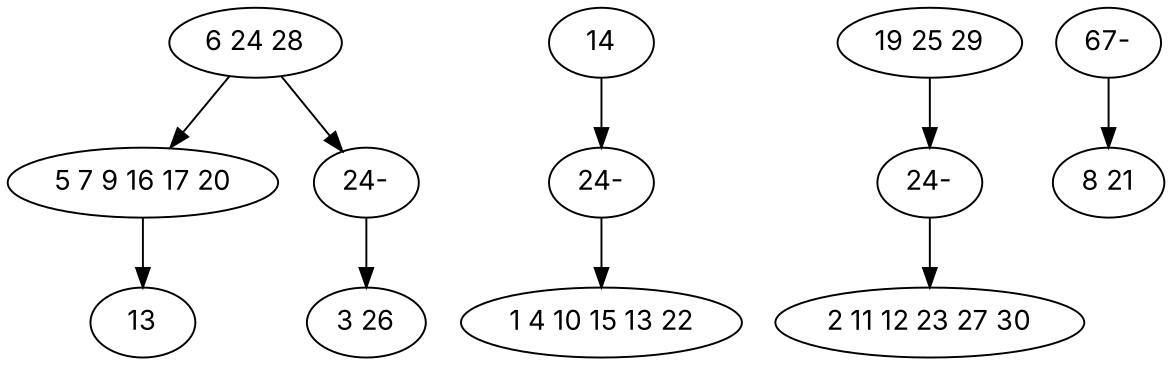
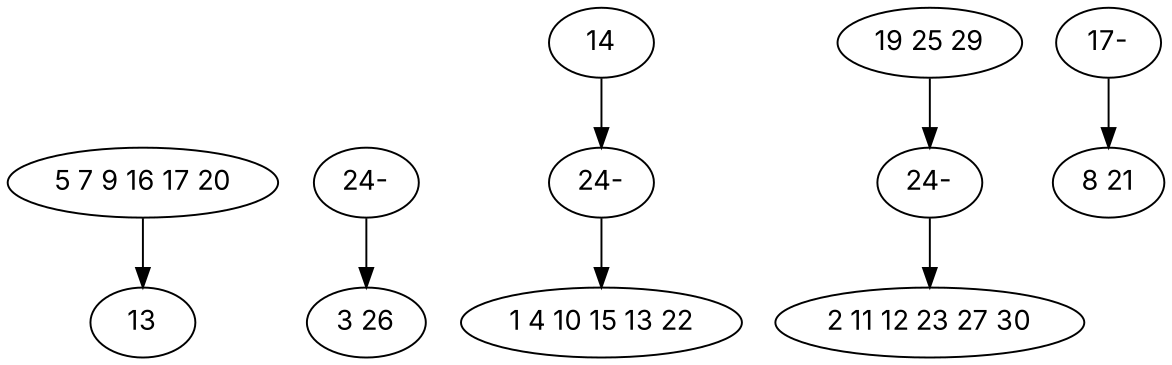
node "6 24 28": removed
node "67-": label "67-" -> "17-"
